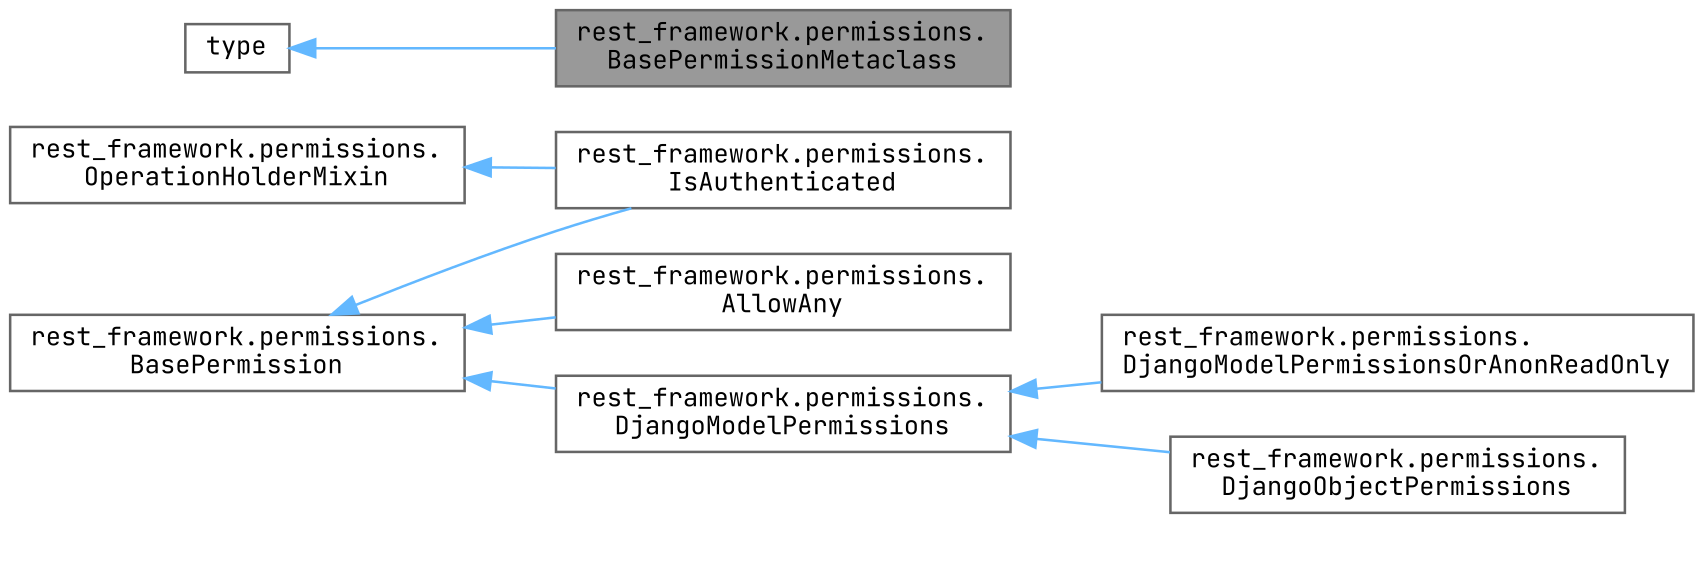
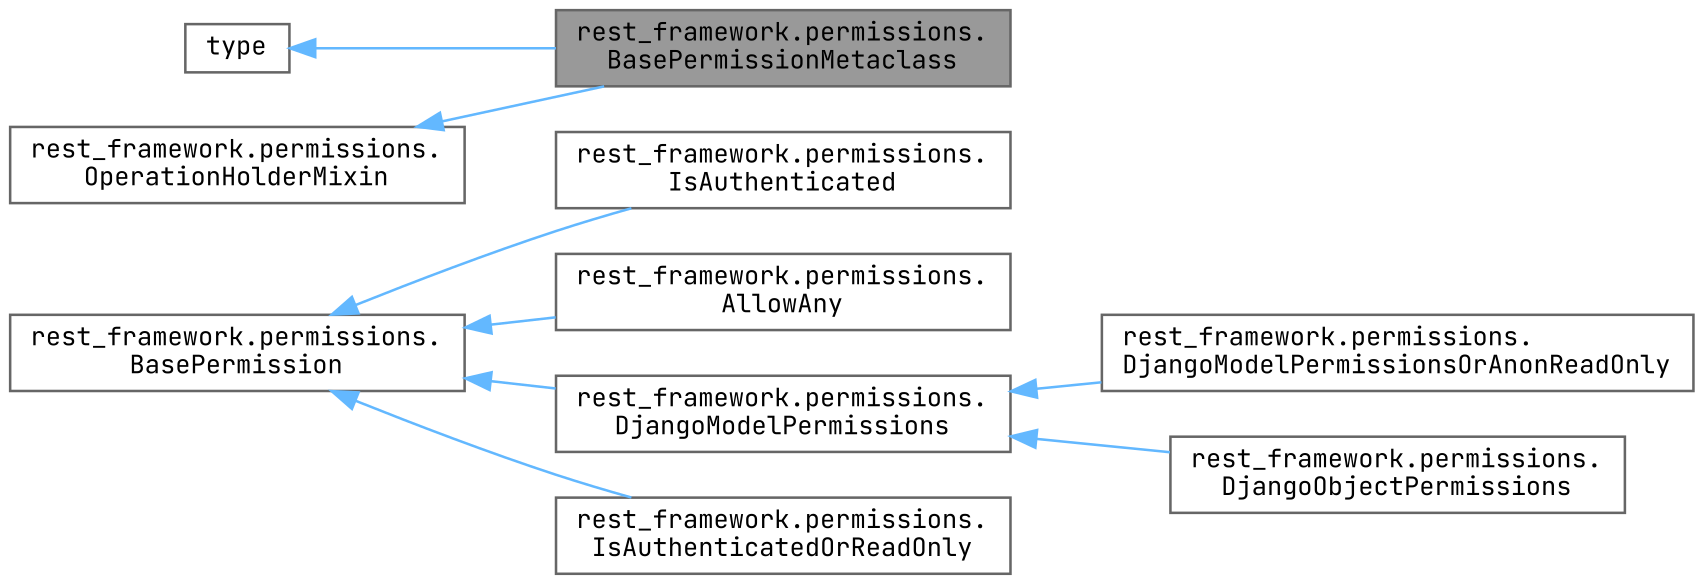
edge "rest_framework.permissions. IsAuthenticated" -> "rest_framework.permissions. OperationHolderMixin": now "rest_framework.permissions. BasePermissionMetaclass" -> "rest_framework.permissions. OperationHolderMixin"
node "rest_framework.permissions. IsAuthenticatedOrReadOnly": added
